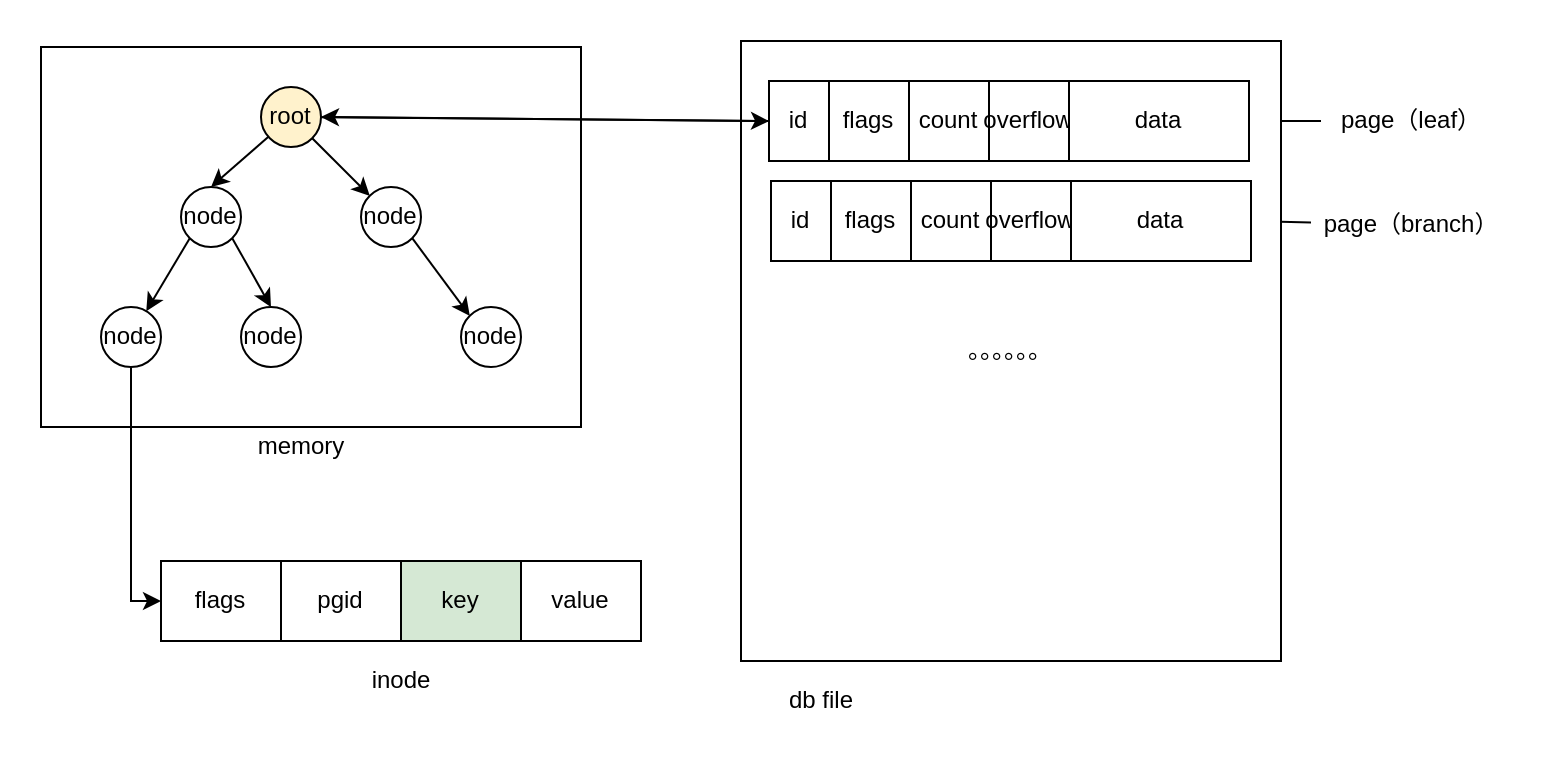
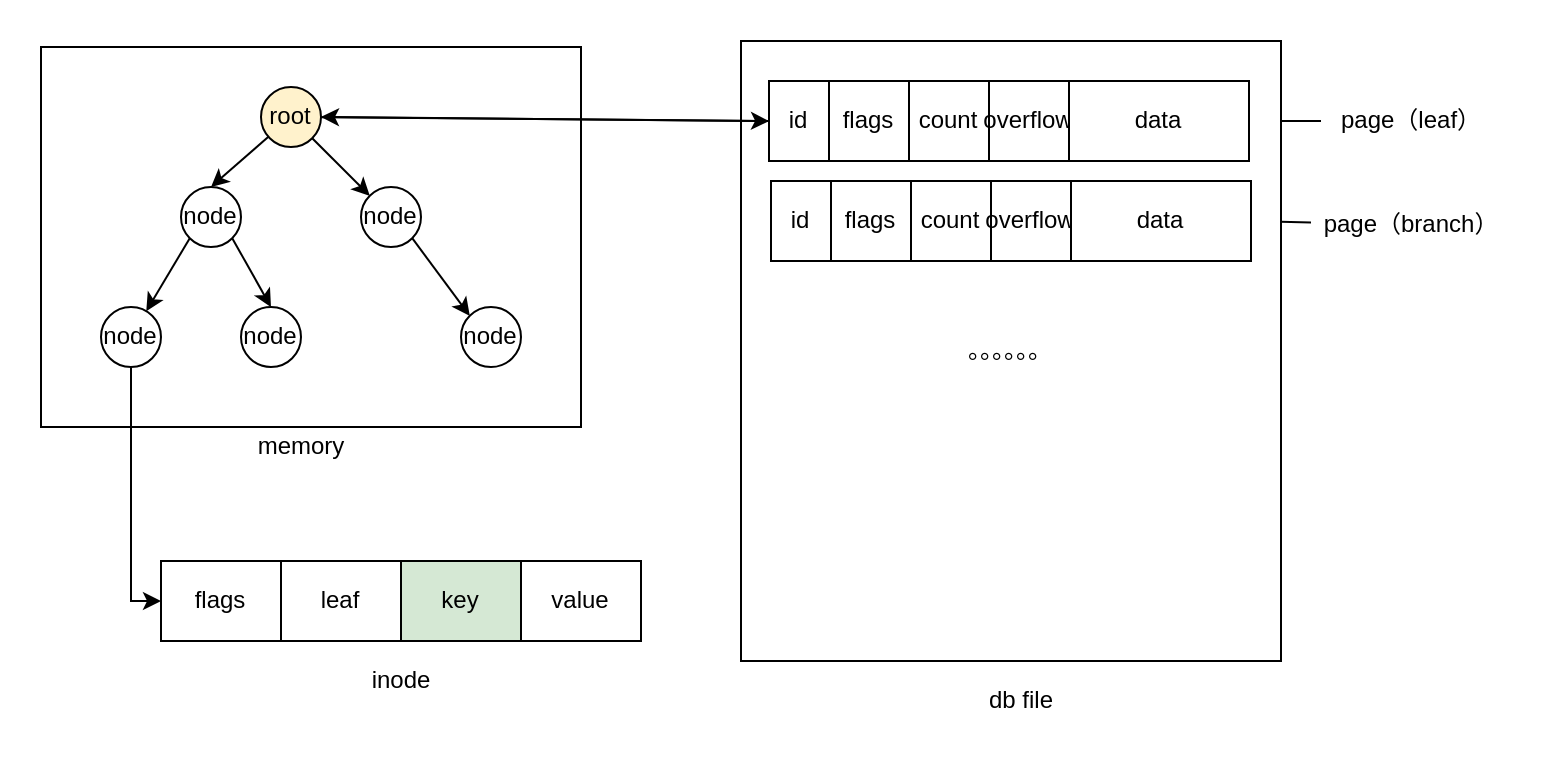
node "pgid": label "pgid" -> "leaf"
node "db file": moved (821, 701) -> (1021, 701)
